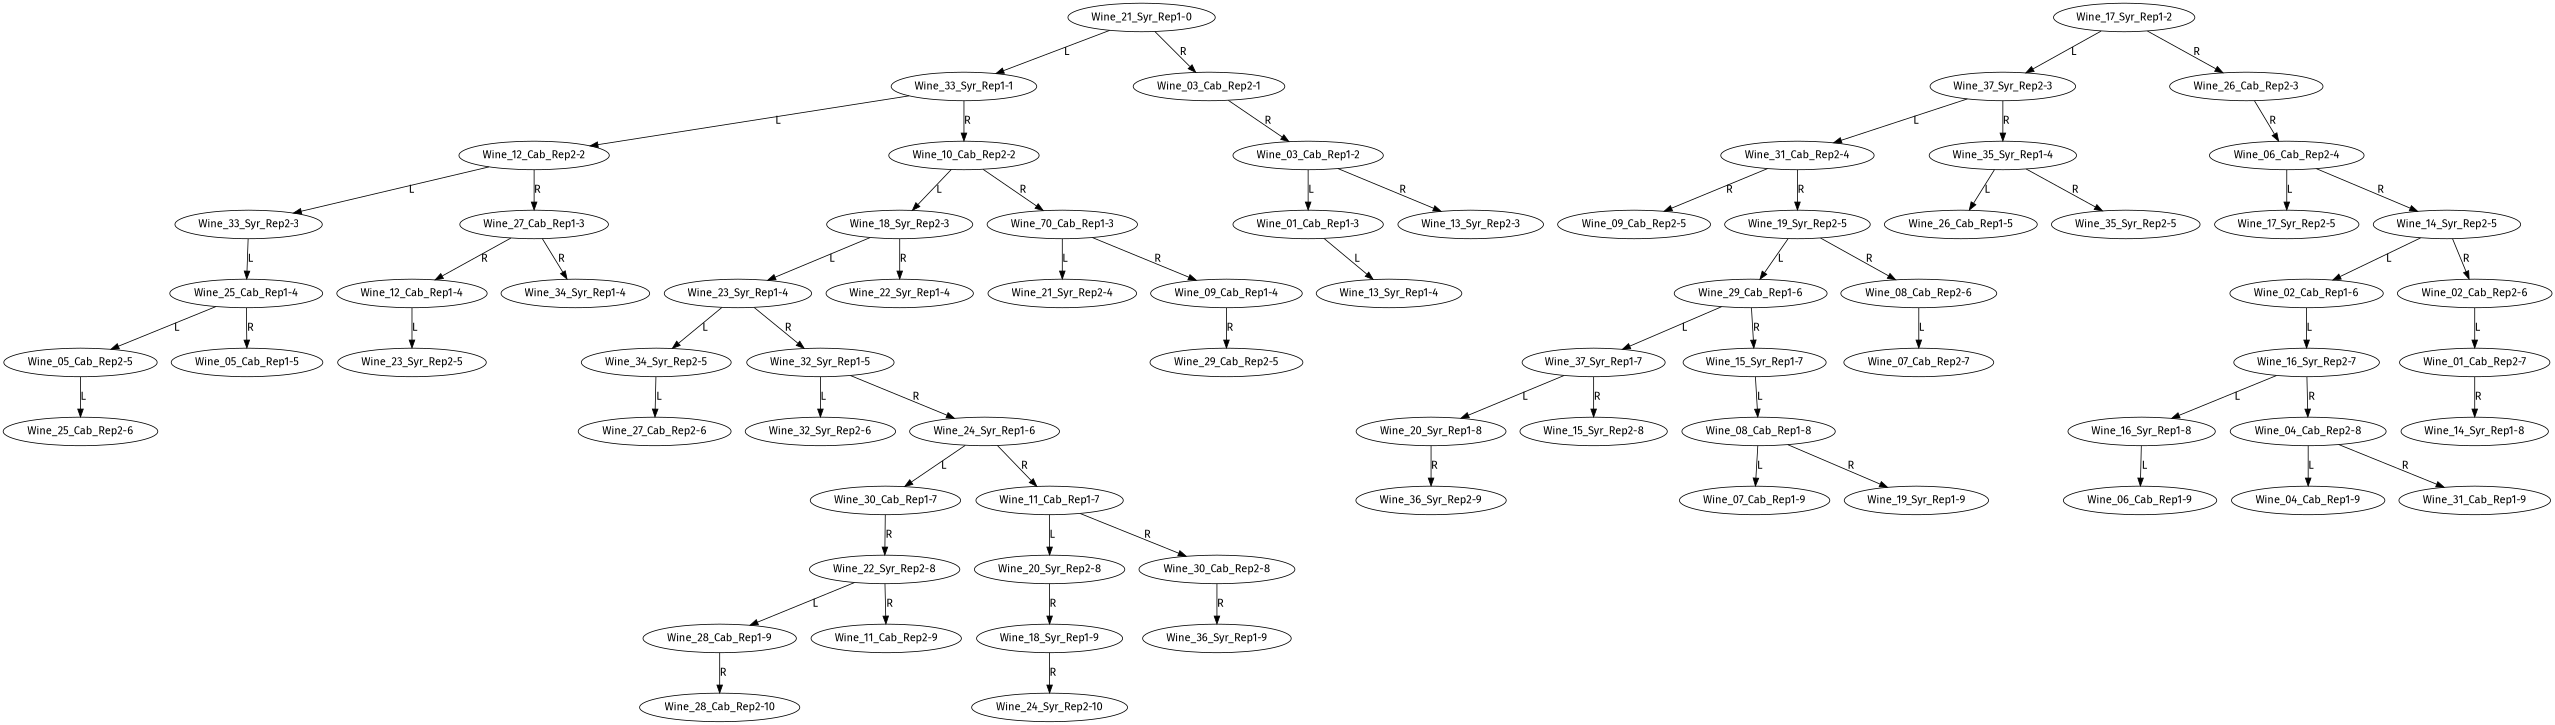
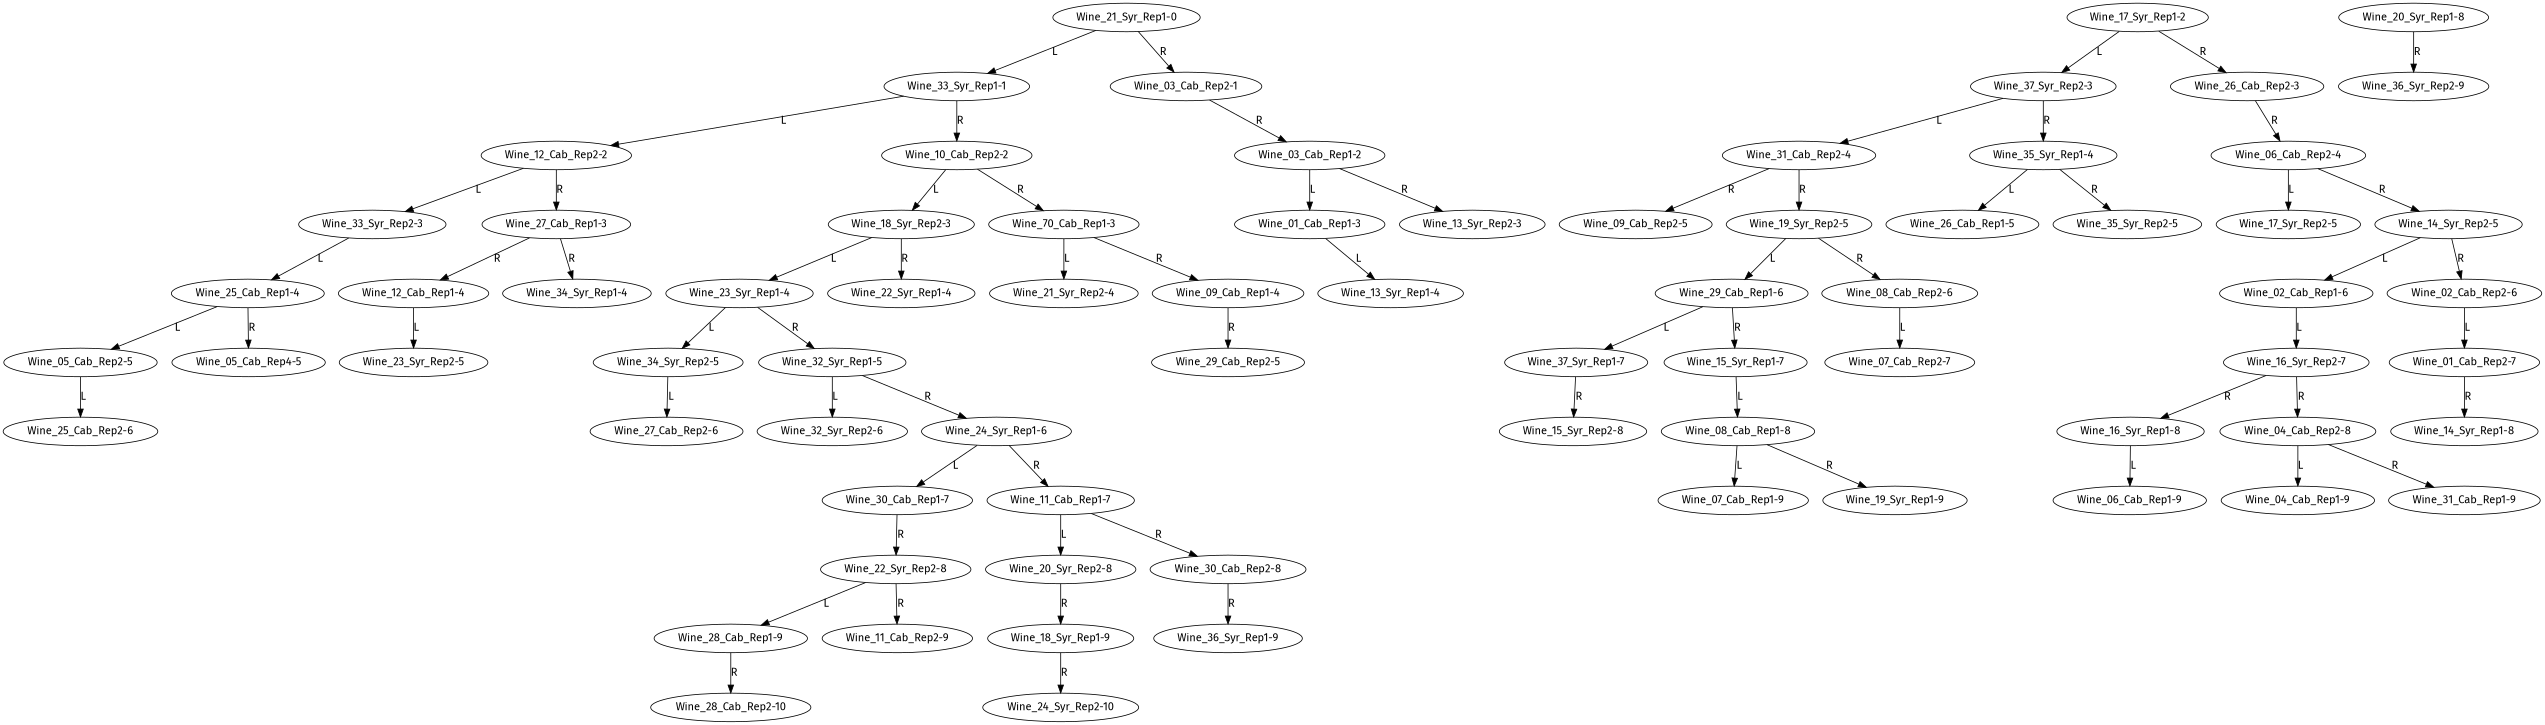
node "Wine_05_Cab_Rep1-5": label "Wine_05_Cab_Rep1-5" -> "Wine_05_Cab_Rep4-5"
edge "Wine_37_Syr_Rep1-7" -> "Wine_20_Syr_Rep1-8": removed, label "L"
edge "Wine_16_Syr_Rep2-7" -> "Wine_16_Syr_Rep1-8": label "L" -> "R"
